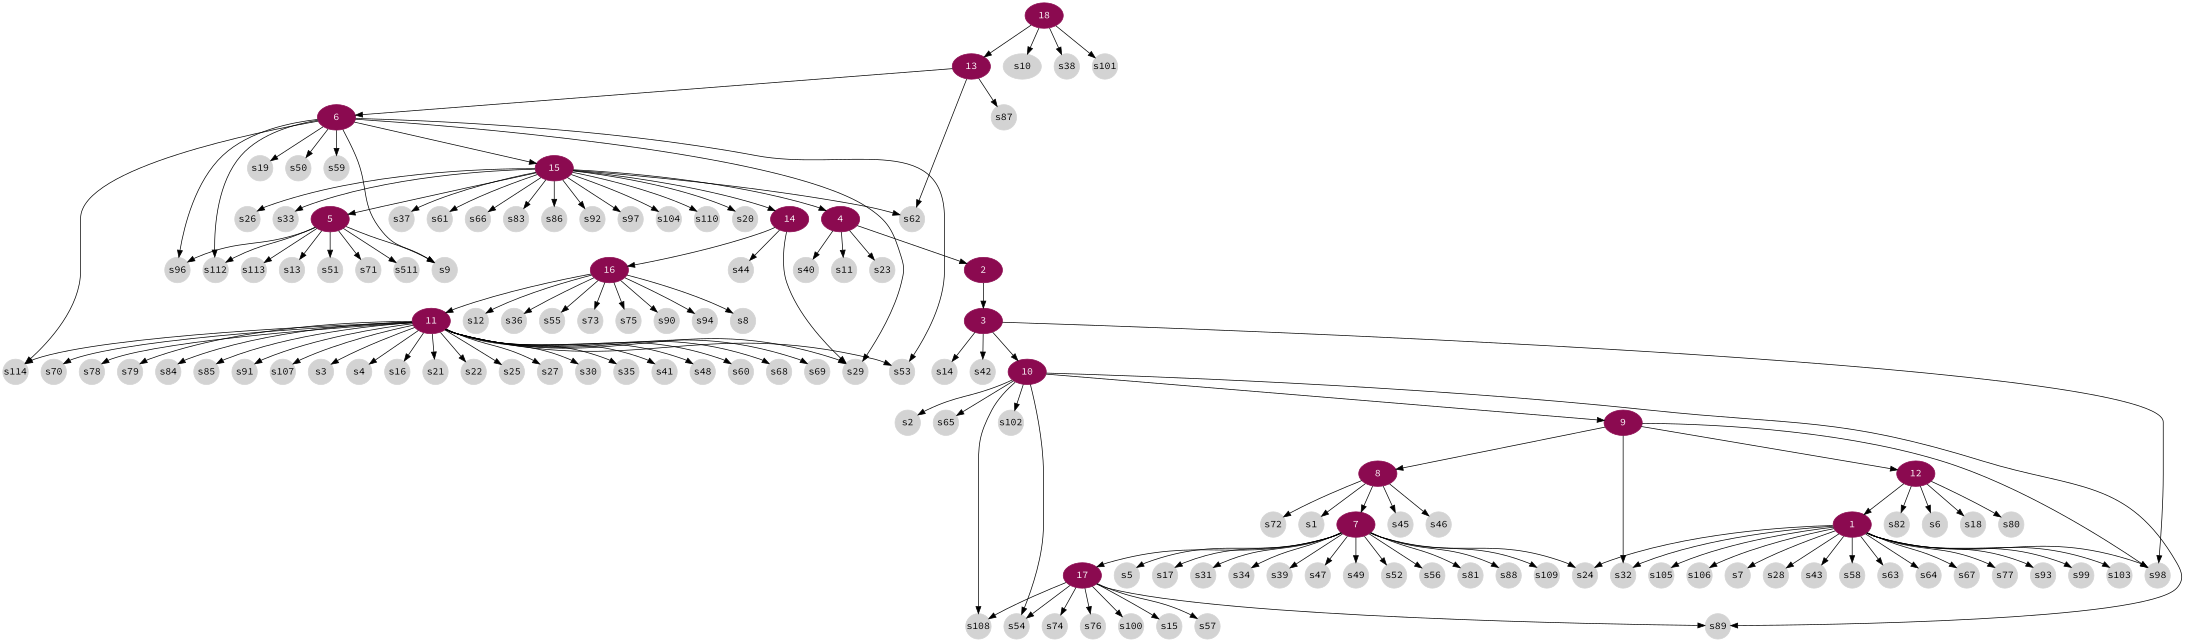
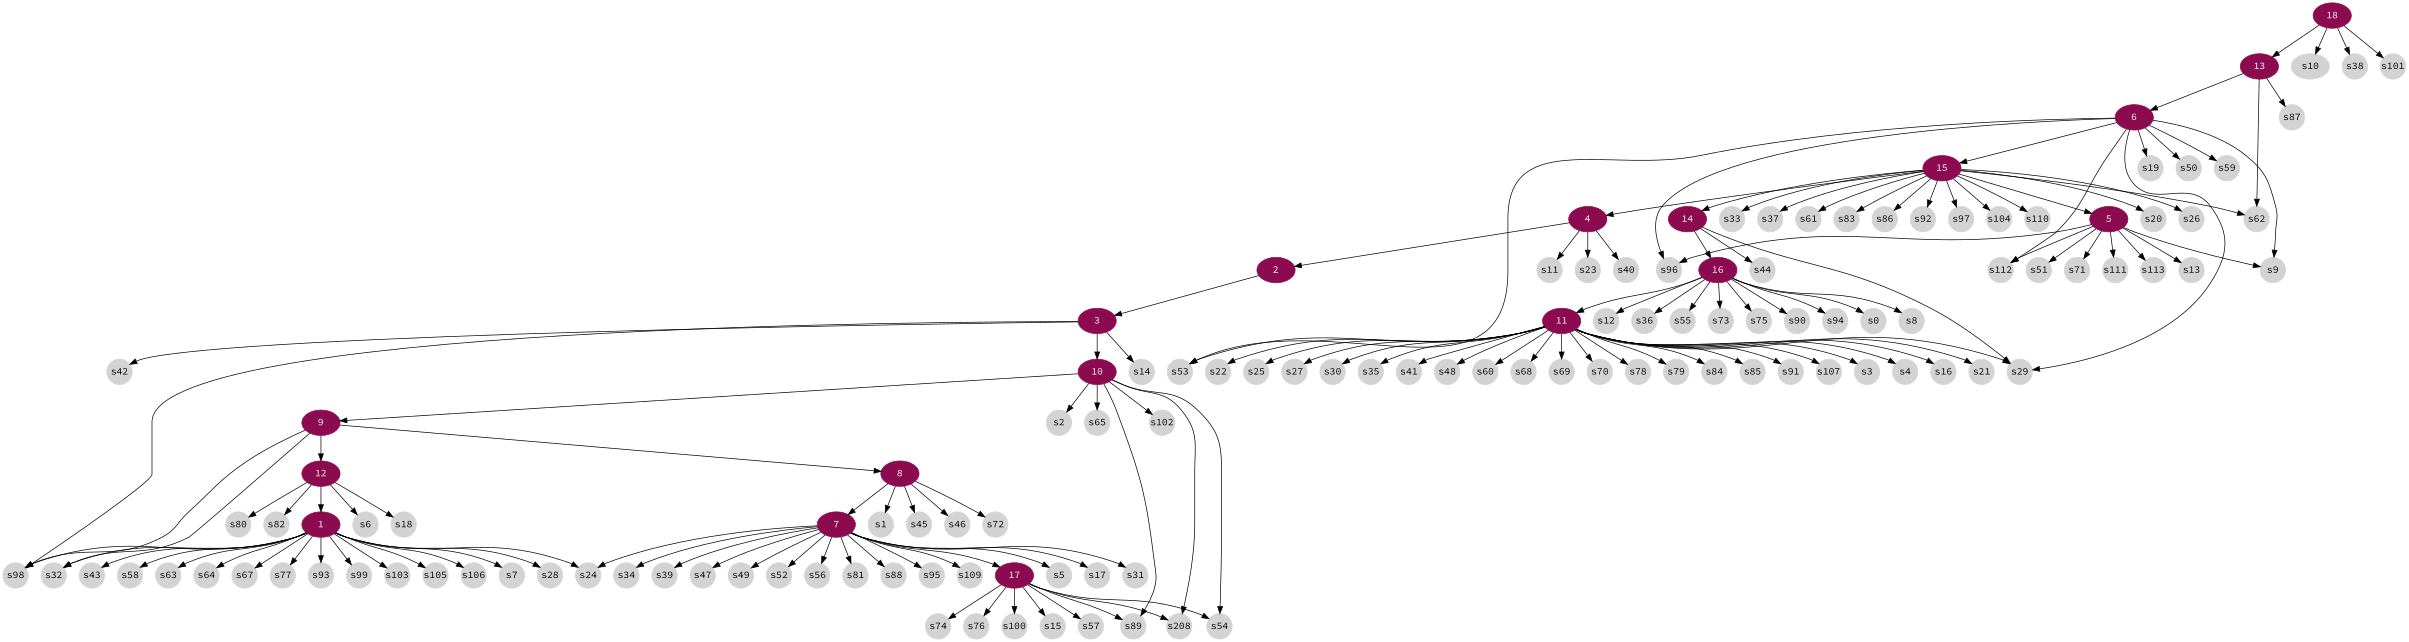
node "s66": removed
node "s511": label "s511" -> "s111"
node "s0": added
node "s114": removed
node "s95": added
node "s108": label "s108" -> "s208"
